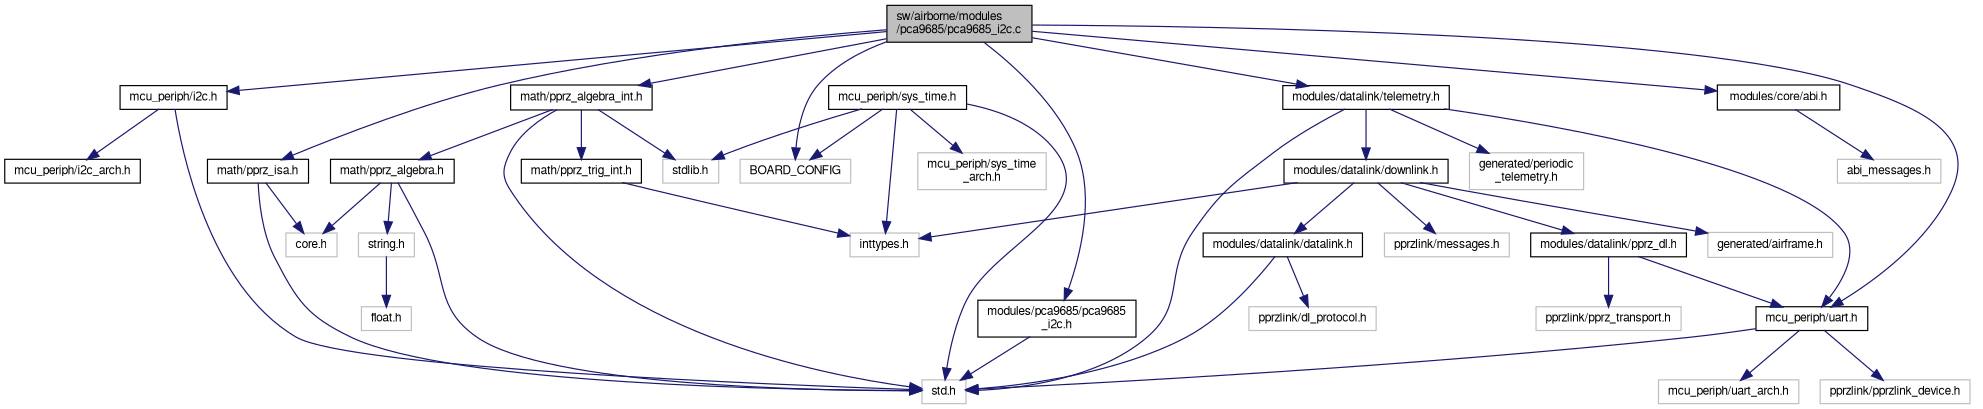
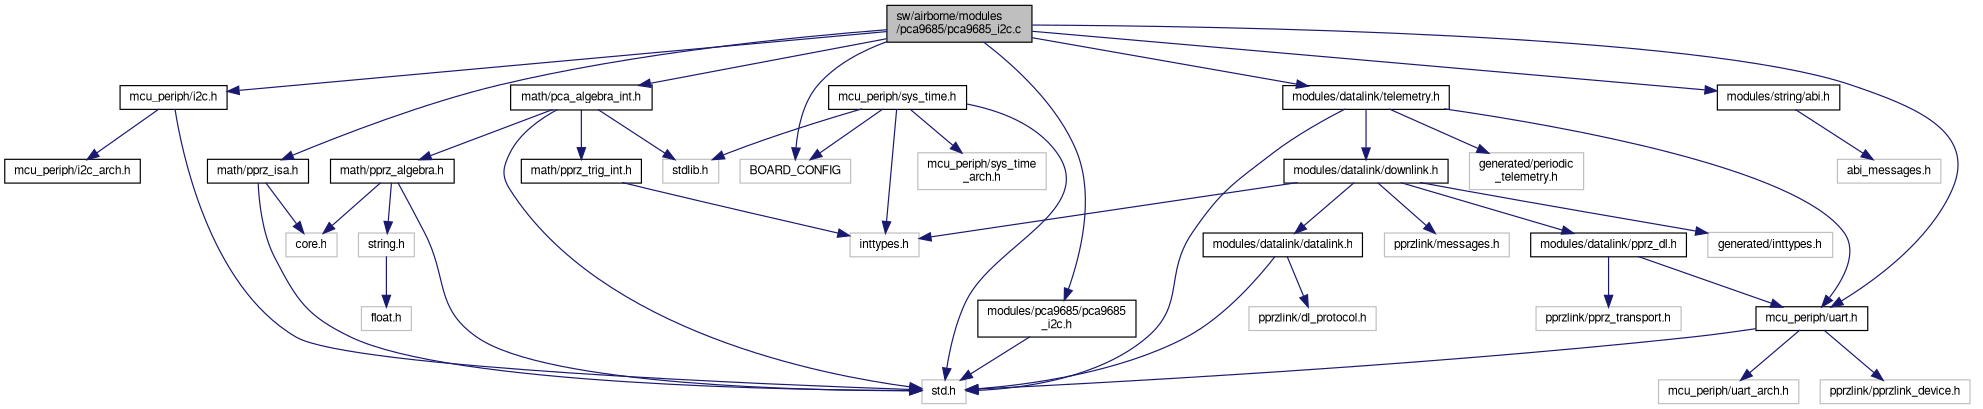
node "math/pprz_algebra_int.h": label "math/pprz_algebra_int.h" -> "math/pca_algebra_int.h"
node "modules/core/abi.h": label "modules/core/abi.h" -> "modules/string/abi.h"
node "generated/airframe.h": label "generated/airframe.h" -> "generated/inttypes.h"
